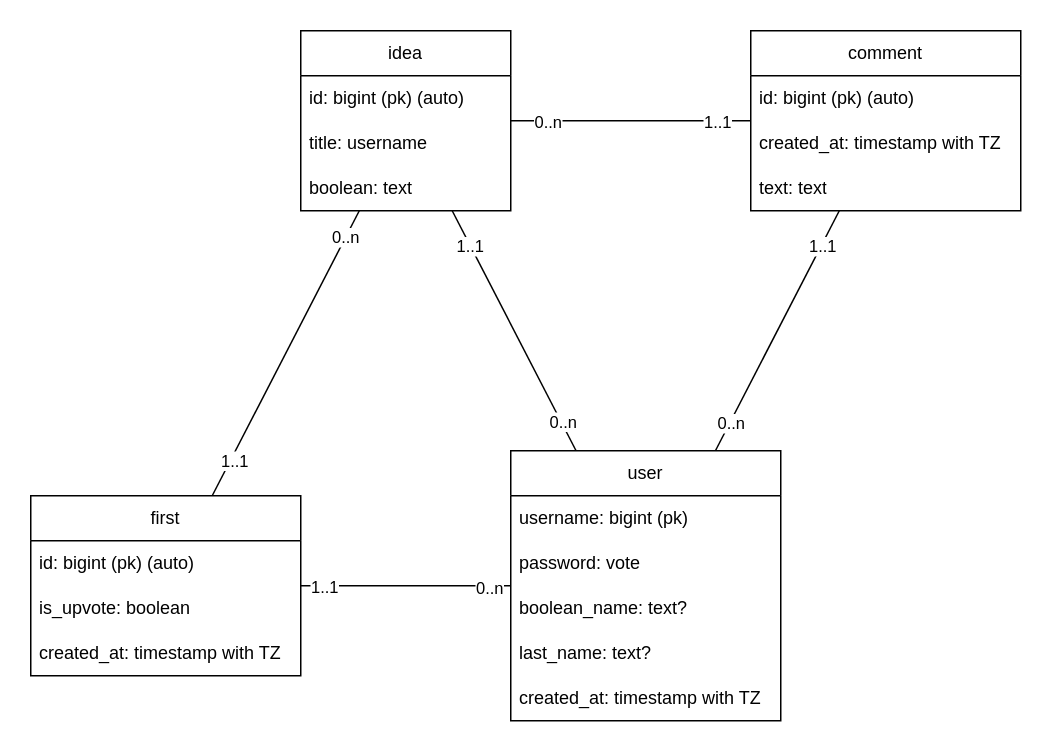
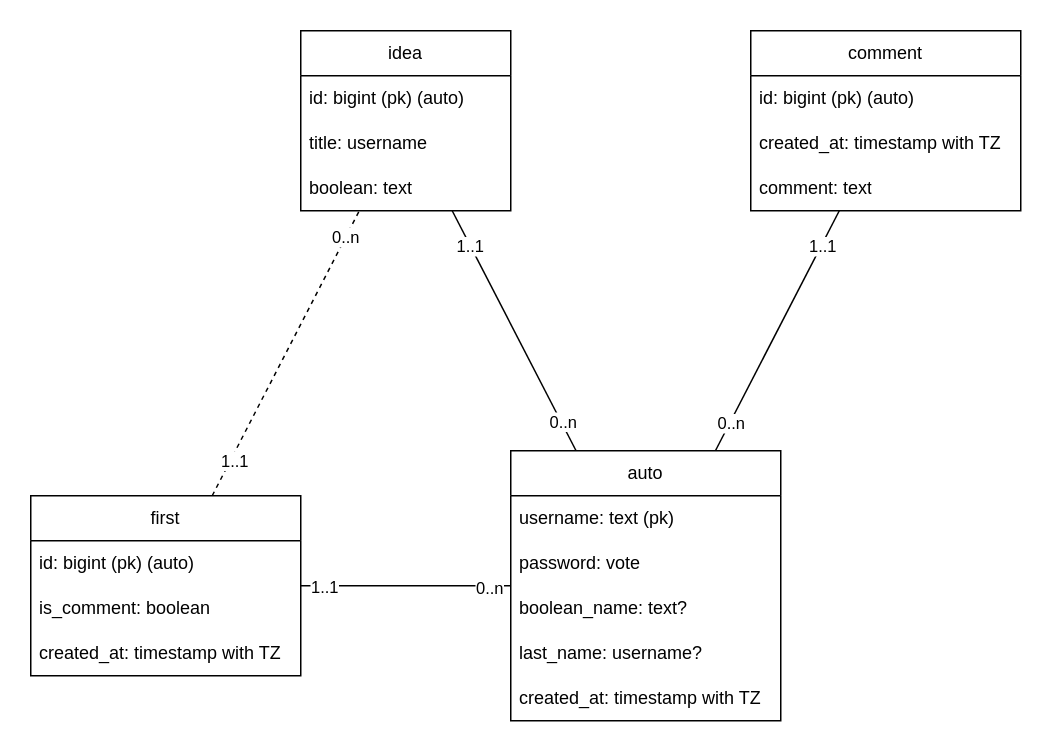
edge "idea" -- "comment": removed, labels "0..n", "1..1"
node "text: text": label "text: text" -> "comment: text"
edge "idea" -- "first": style solid -> dashed
node "user": label "user" -> "auto"
node "username: bigint (pk)": label "username: bigint (pk)" -> "username: text (pk)"
node "is_upvote: boolean": label "is_upvote: boolean" -> "is_comment: boolean"
node "last_name: text?": label "last_name: text?" -> "last_name: username?"
